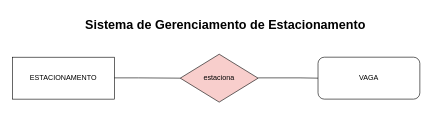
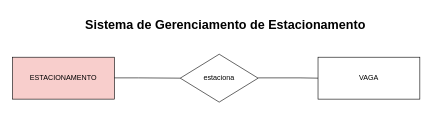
node "ESTACIONAMENTO": fillcolor #ffffff -> #f8cecc
node "estaciona": fillcolor #f8cecc -> #ffffff
node "VAGA": shape rounded rectangle -> rectangle
